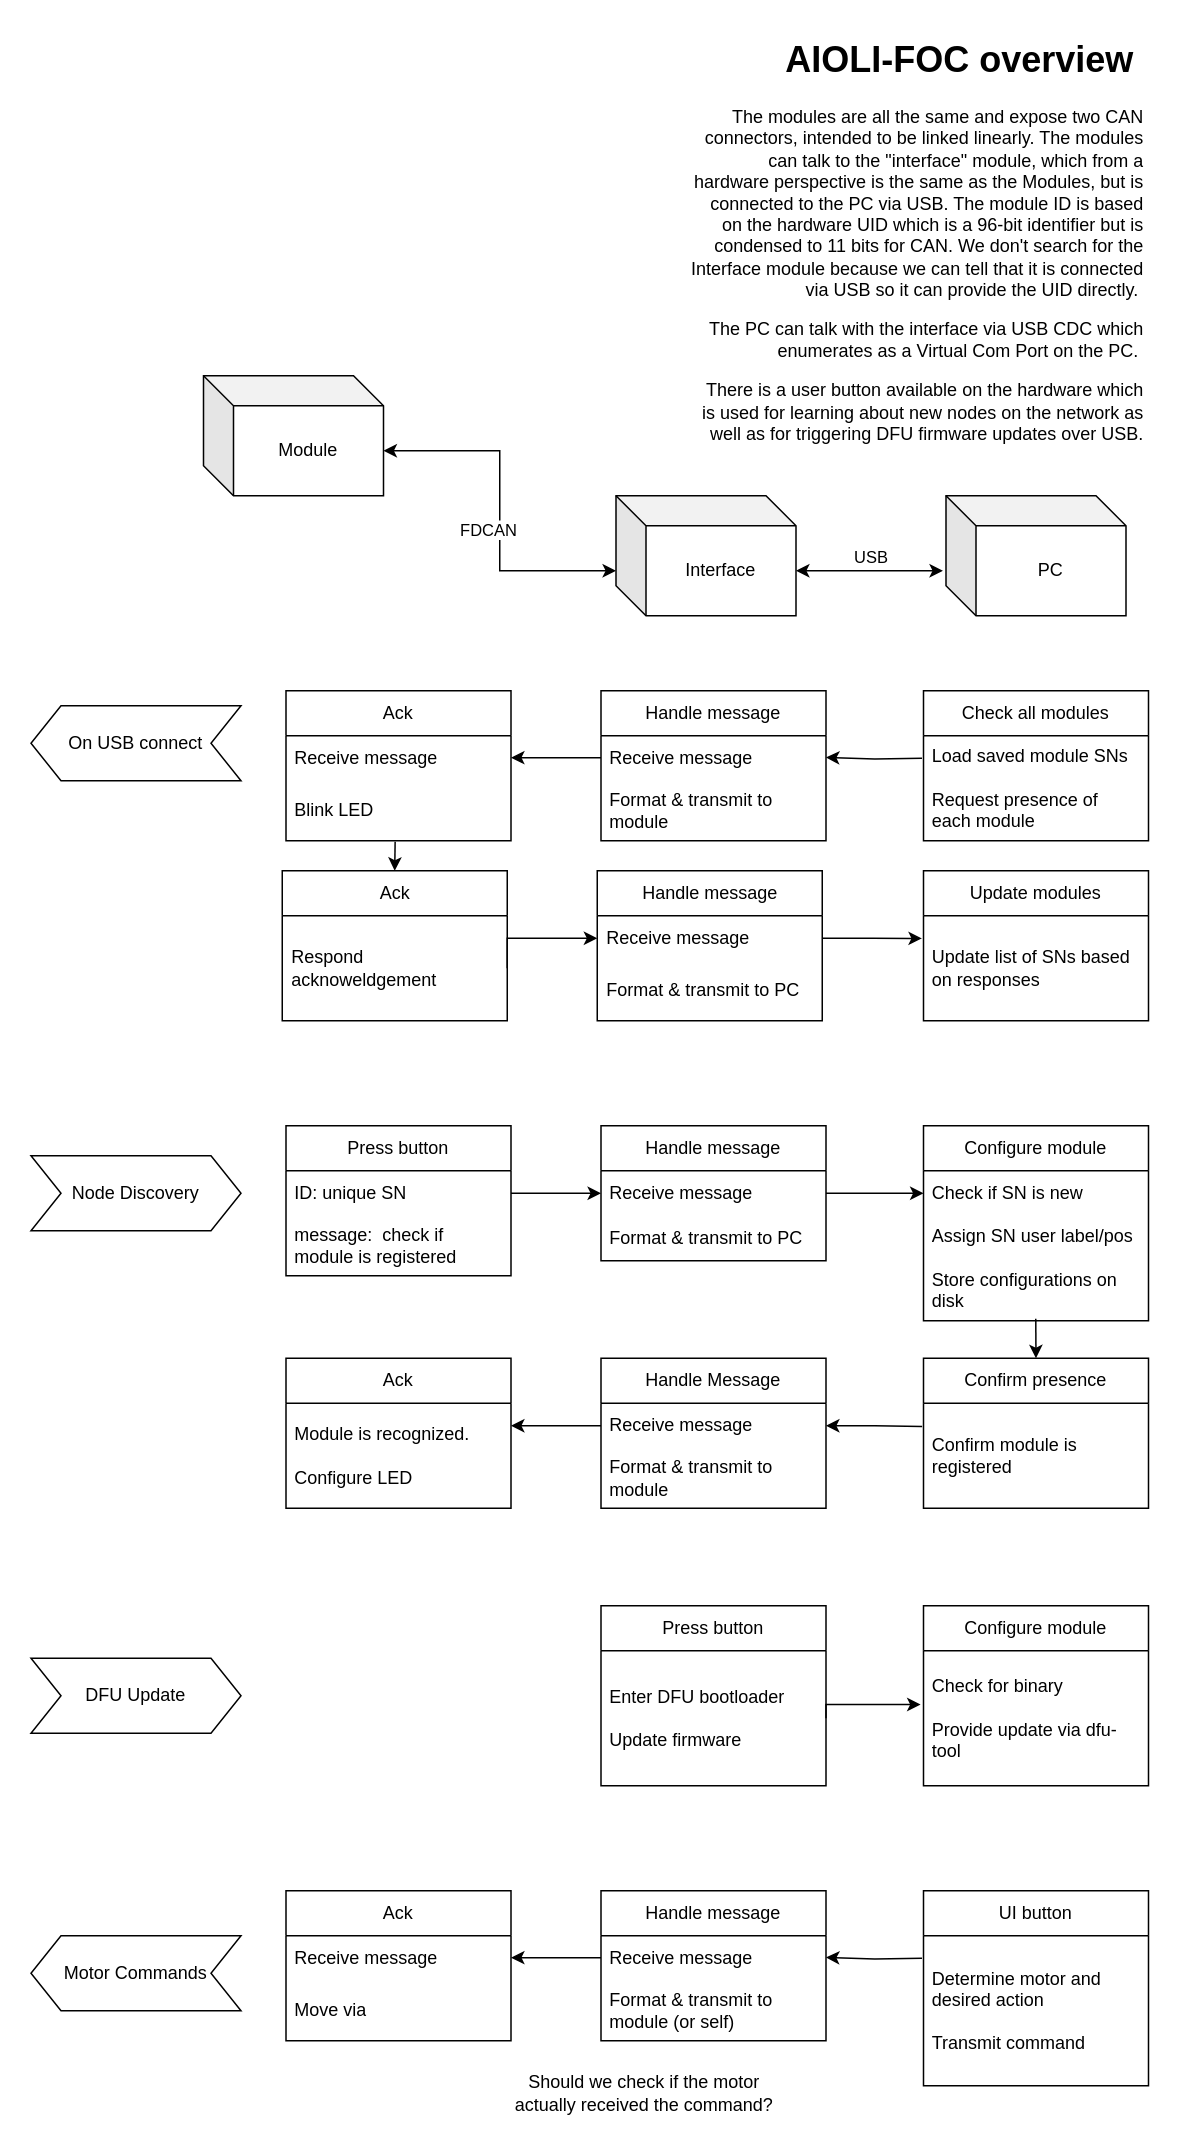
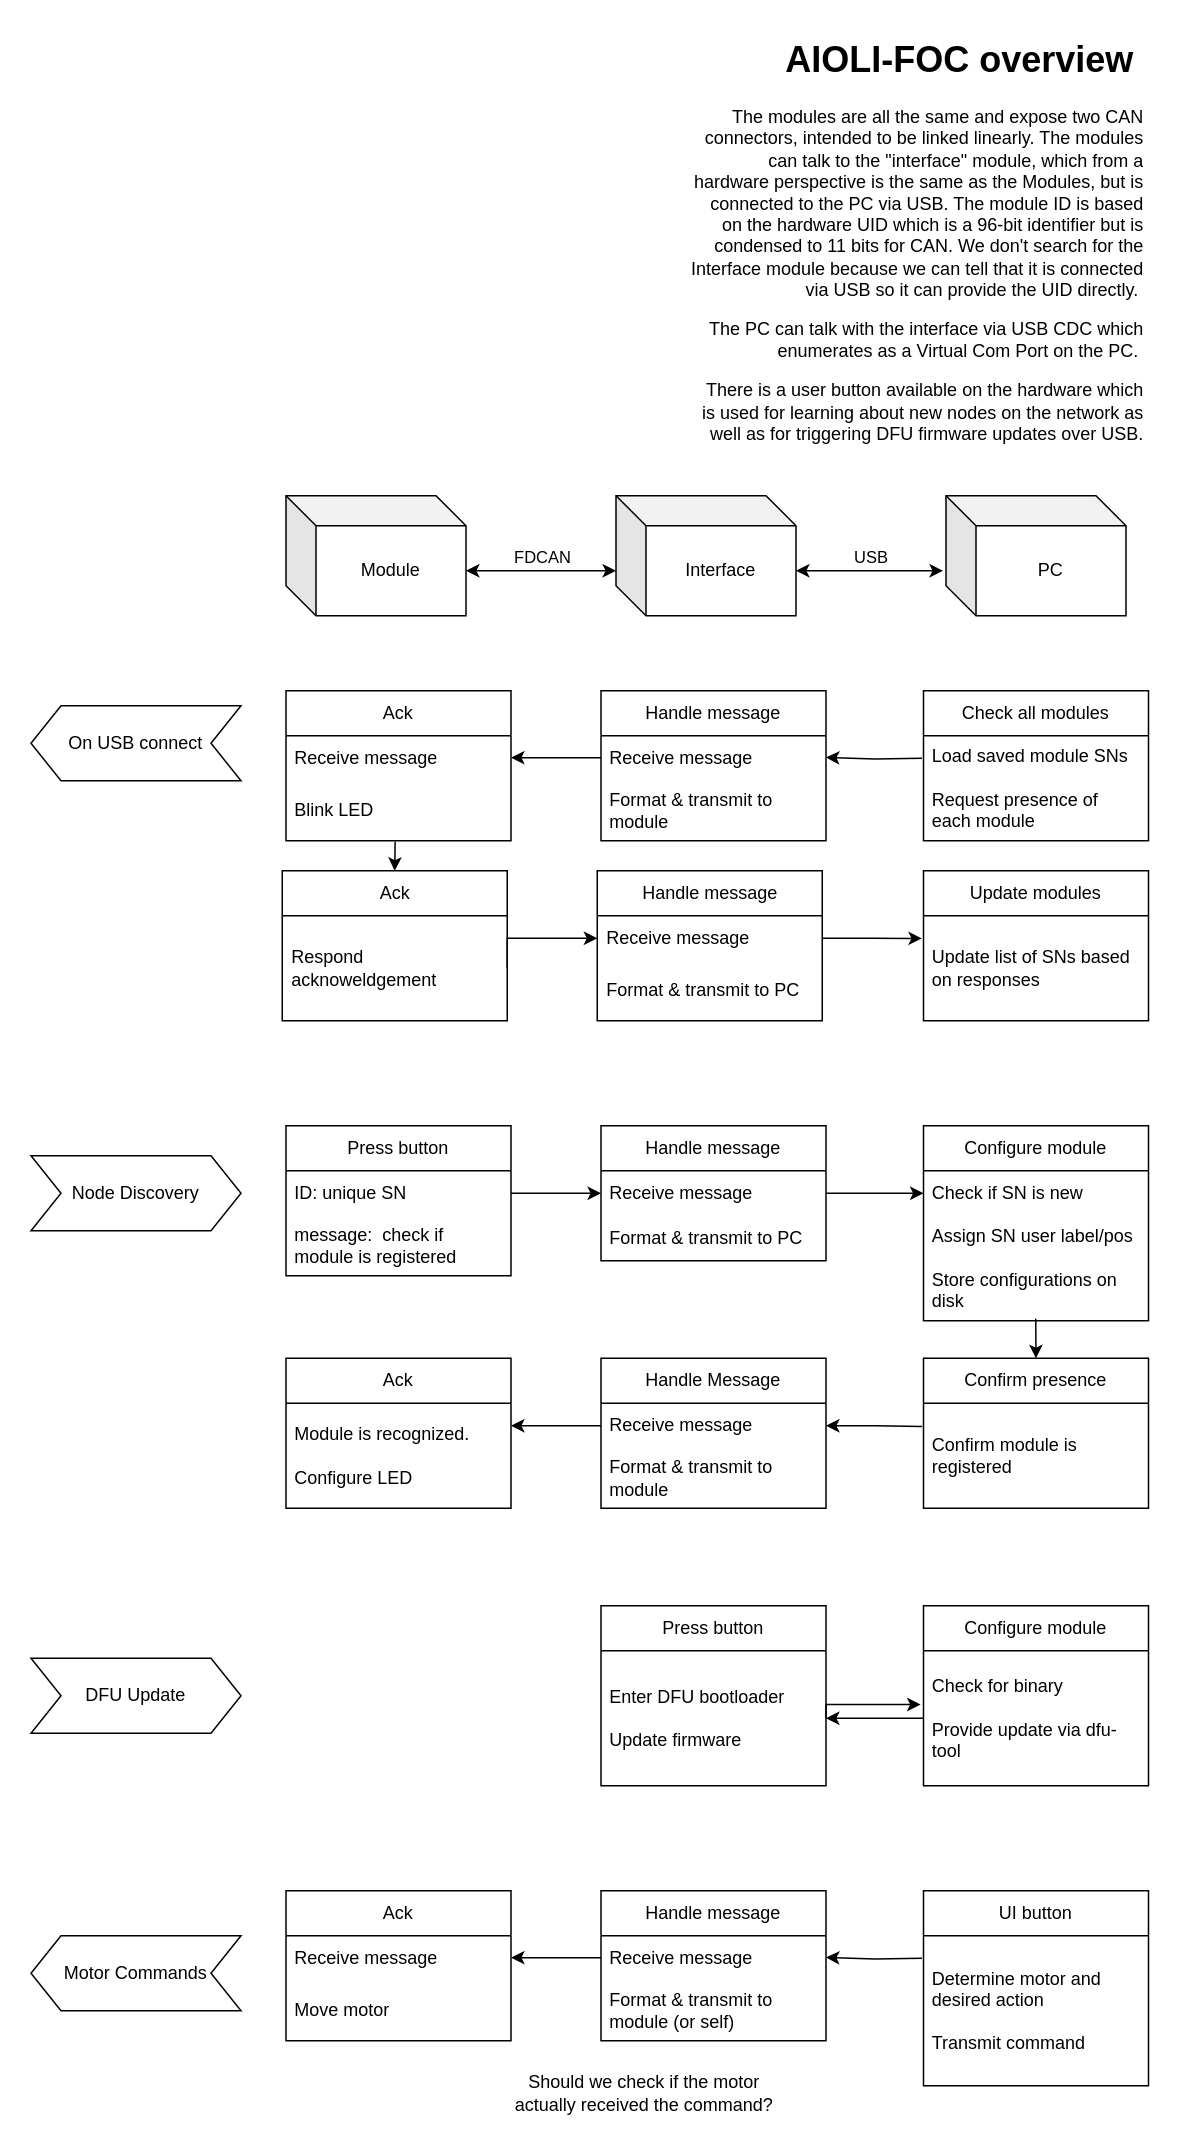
node "Module": moved (293, 436) -> (376, 556)
edge "Check for binary Provide update via dfu-tool" -> "Enter DFU bootloader Update firmware": added
node "Move via": label "Move via" -> "Move motor"
